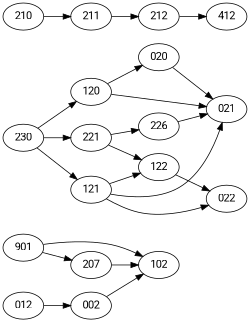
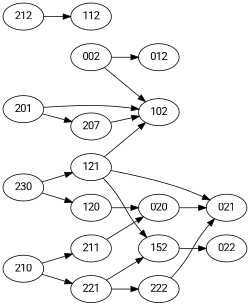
edge "211" -> "212": now "211" -> "020"
node "412": label "412" -> "112"
edge "120" -> "021": removed
node "226": label "226" -> "222"
edge "230" -> "221": now "210" -> "221"
node "122": label "122" -> "152"
edge "121" -> "022": now "121" -> "102"
node "901": label "901" -> "201"
edge "012" -> "002": reversed
